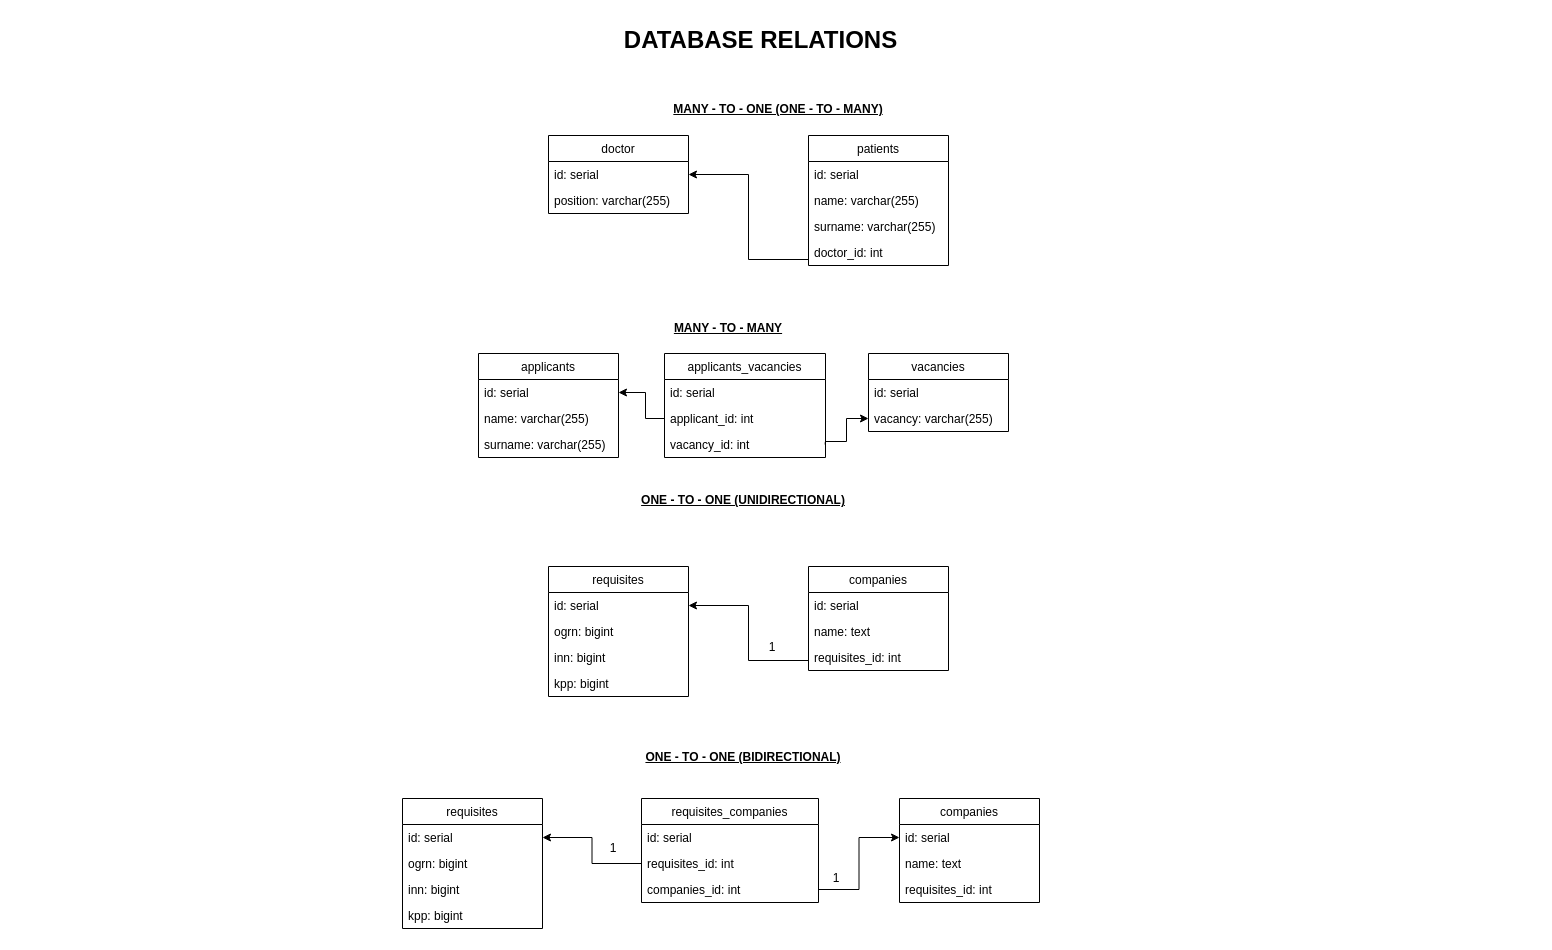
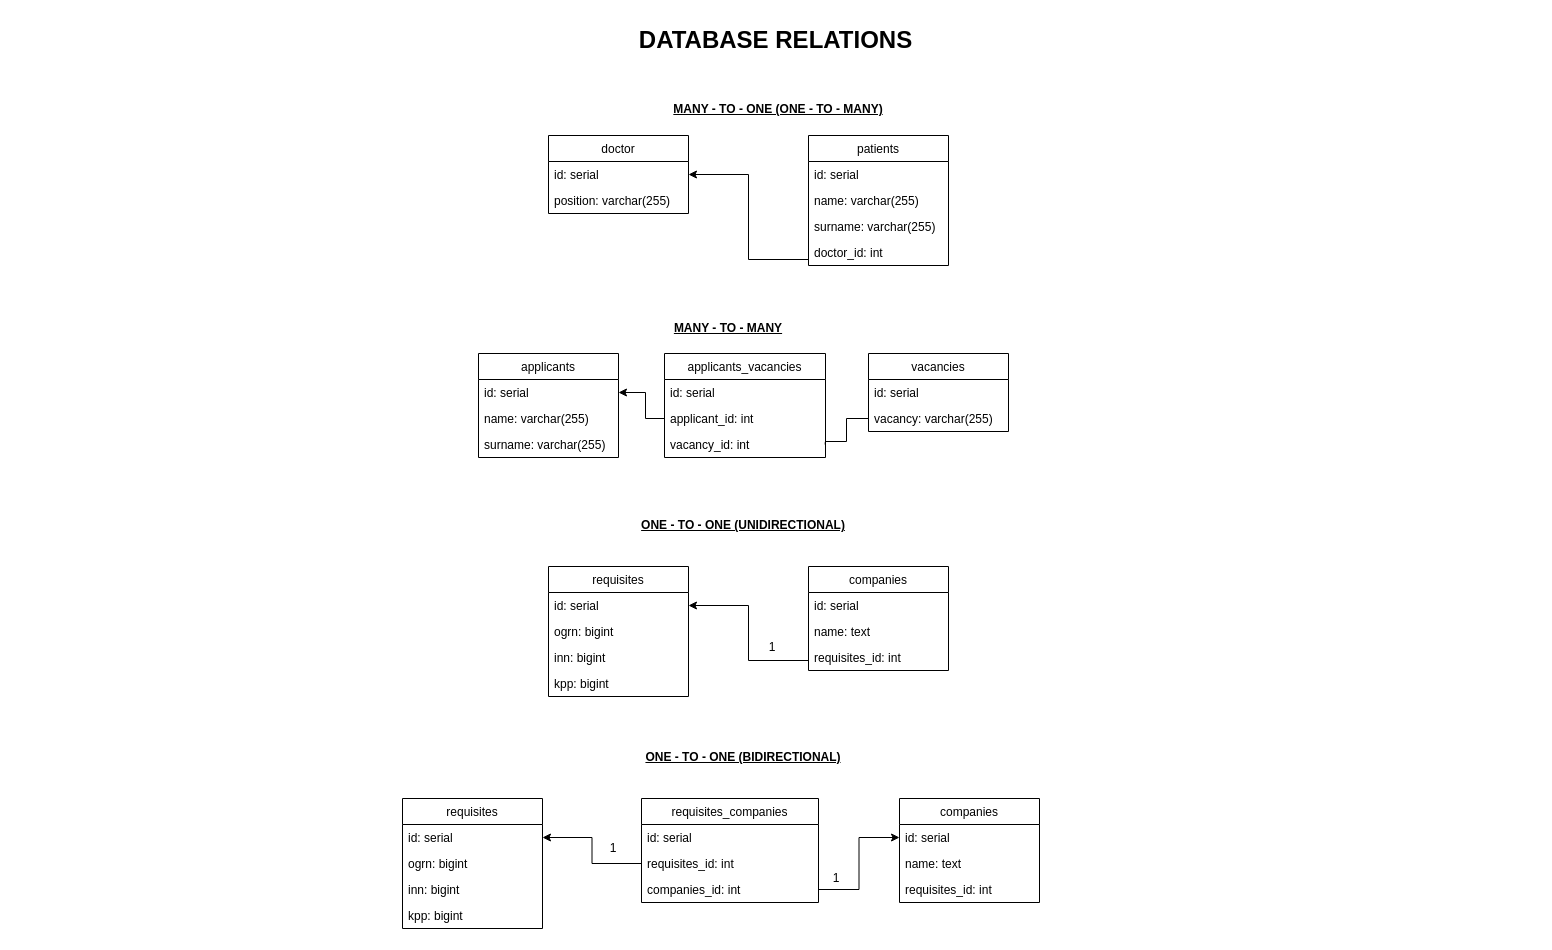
node "DATABASE RELATIONS": moved (761, 41) -> (776, 41)
edge "vacancy_id: int" -> "vacancy: varchar(255)": arrowhead classic -> none
node "ONE - TO - ONE (UNIDIRECTIONAL)": moved (744, 501) -> (744, 526)
